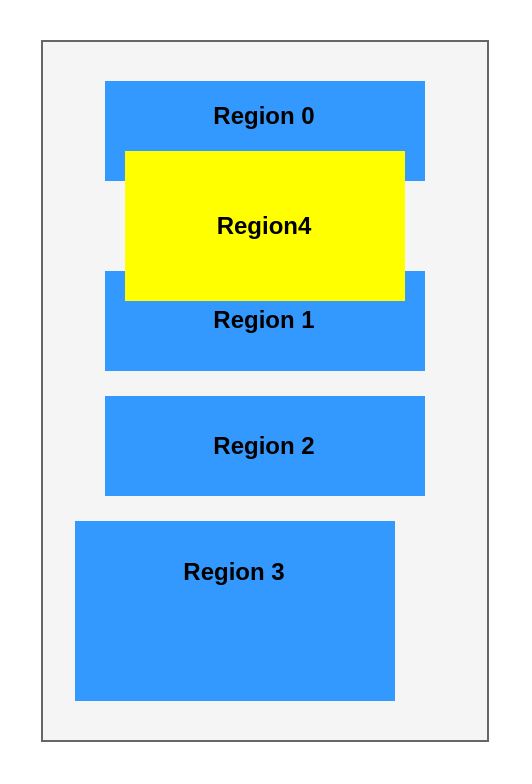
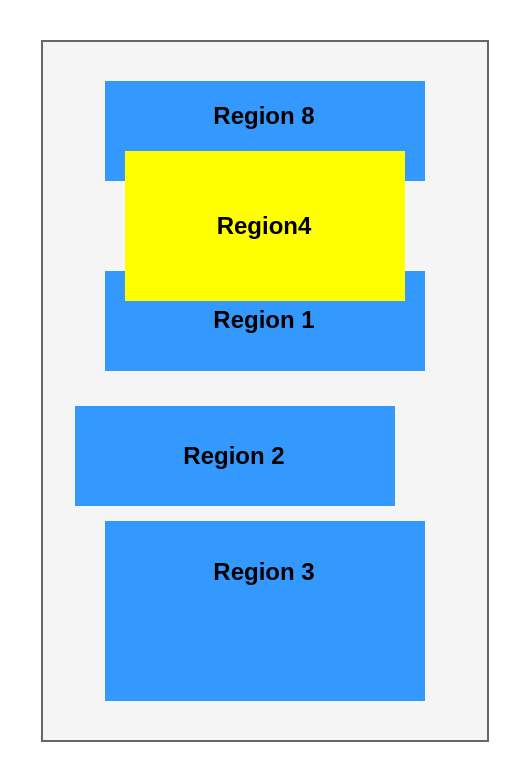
node "Region 0": label "Region 0" -> "Region 8"
node "Region 2": moved (265, 446) -> (235, 456)
node "Region 3": moved (235, 611) -> (265, 611)
